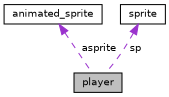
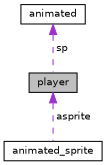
node "sprite": label "sprite" -> "animated"
edge "player" -> "animated_sprite": reversed
